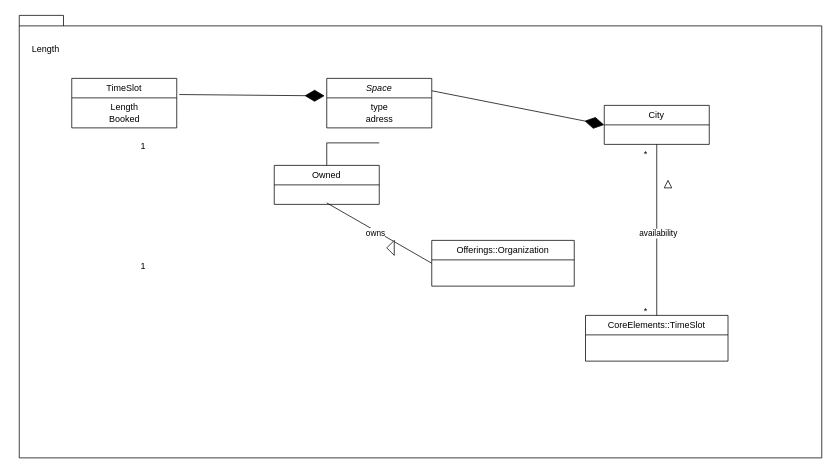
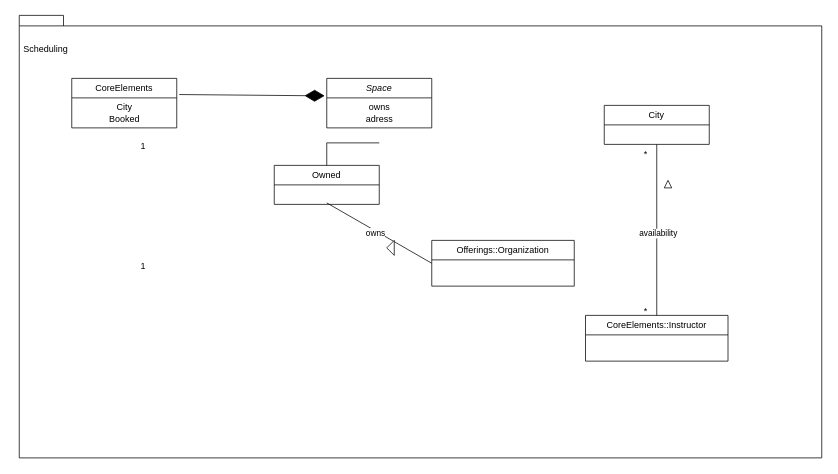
node "Length": label "Length" -> "Scheduling"
node "TimeSlot": label "TimeSlot" -> "CoreElements"
edge "Space" -> "City": removed
node "Length Booked": label "Length Booked" -> "City Booked"
node "type adress": label "type adress" -> "owns adress"
node "CoreElements::TimeSlot": label "CoreElements::TimeSlot" -> "CoreElements::Instructor"
